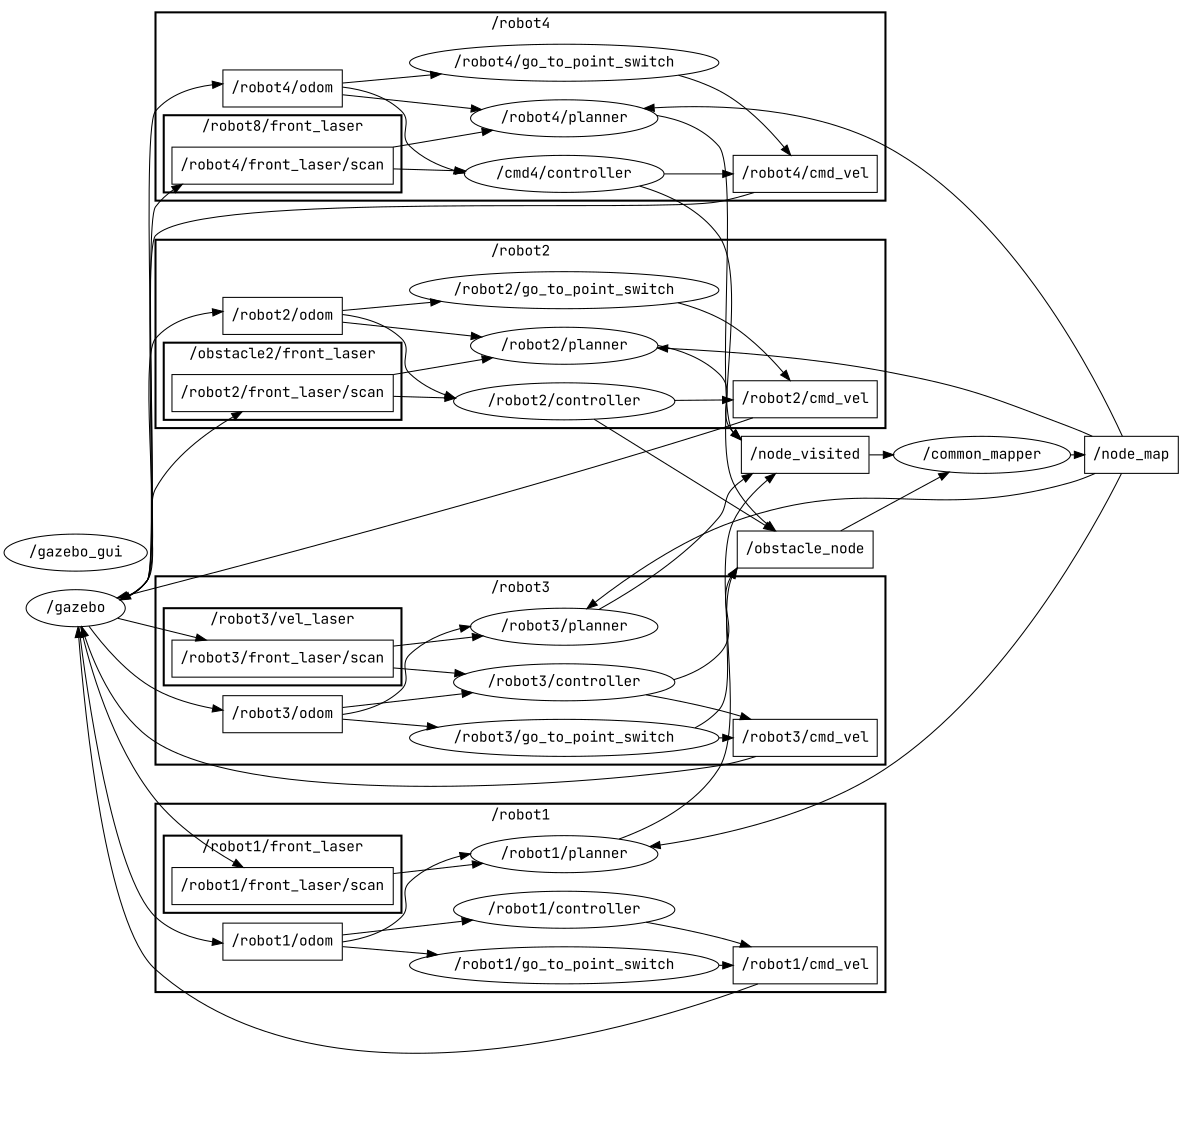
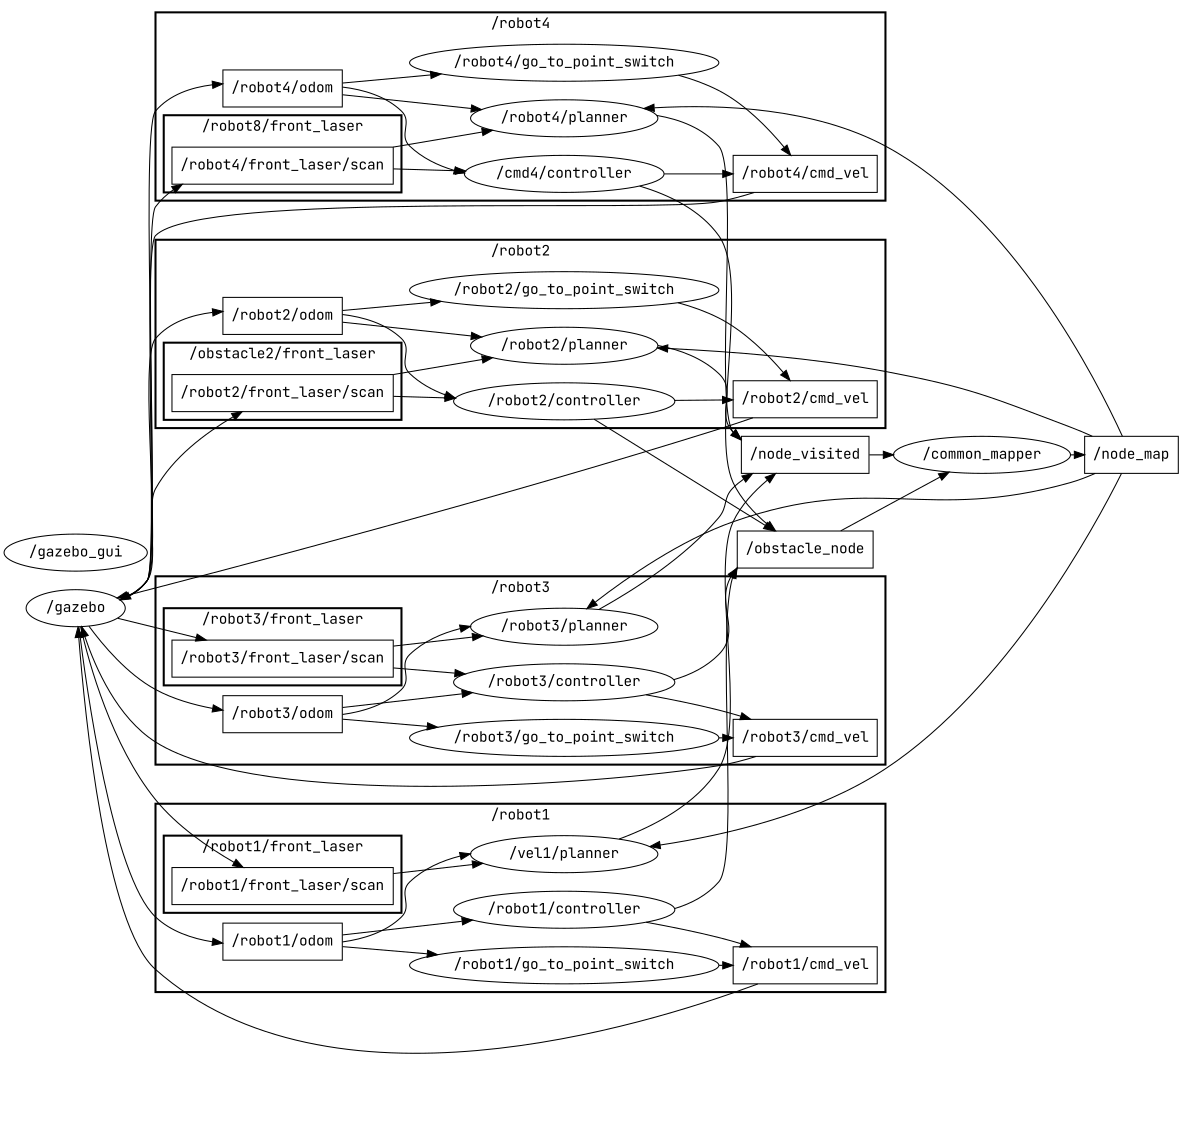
cluster "/robot3/vel_laser": label "/robot3/vel_laser" -> "/robot3/front_laser"
edge "/robot3/go_to_point_switch" -> "/obstacle_node": now "/robot1/controller" -> "/obstacle_node"
node "/robot1/planner": label "/robot1/planner" -> "/vel1/planner"
